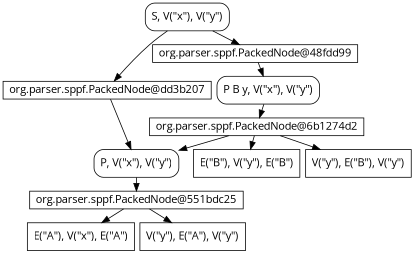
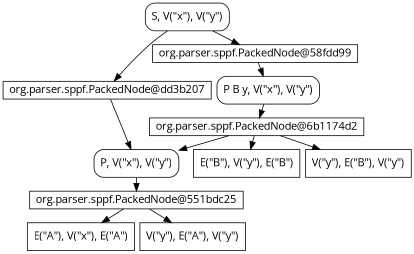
node "org.parser.sppf.PackedNode@48fdd99": label "org.parser.sppf.PackedNode@48fdd99" -> "org.parser.sppf.PackedNode@58fdd99"
node "org.parser.sppf.PackedNode@6b1274d2": label "org.parser.sppf.PackedNode@6b1274d2" -> "org.parser.sppf.PackedNode@6b1174d2"
